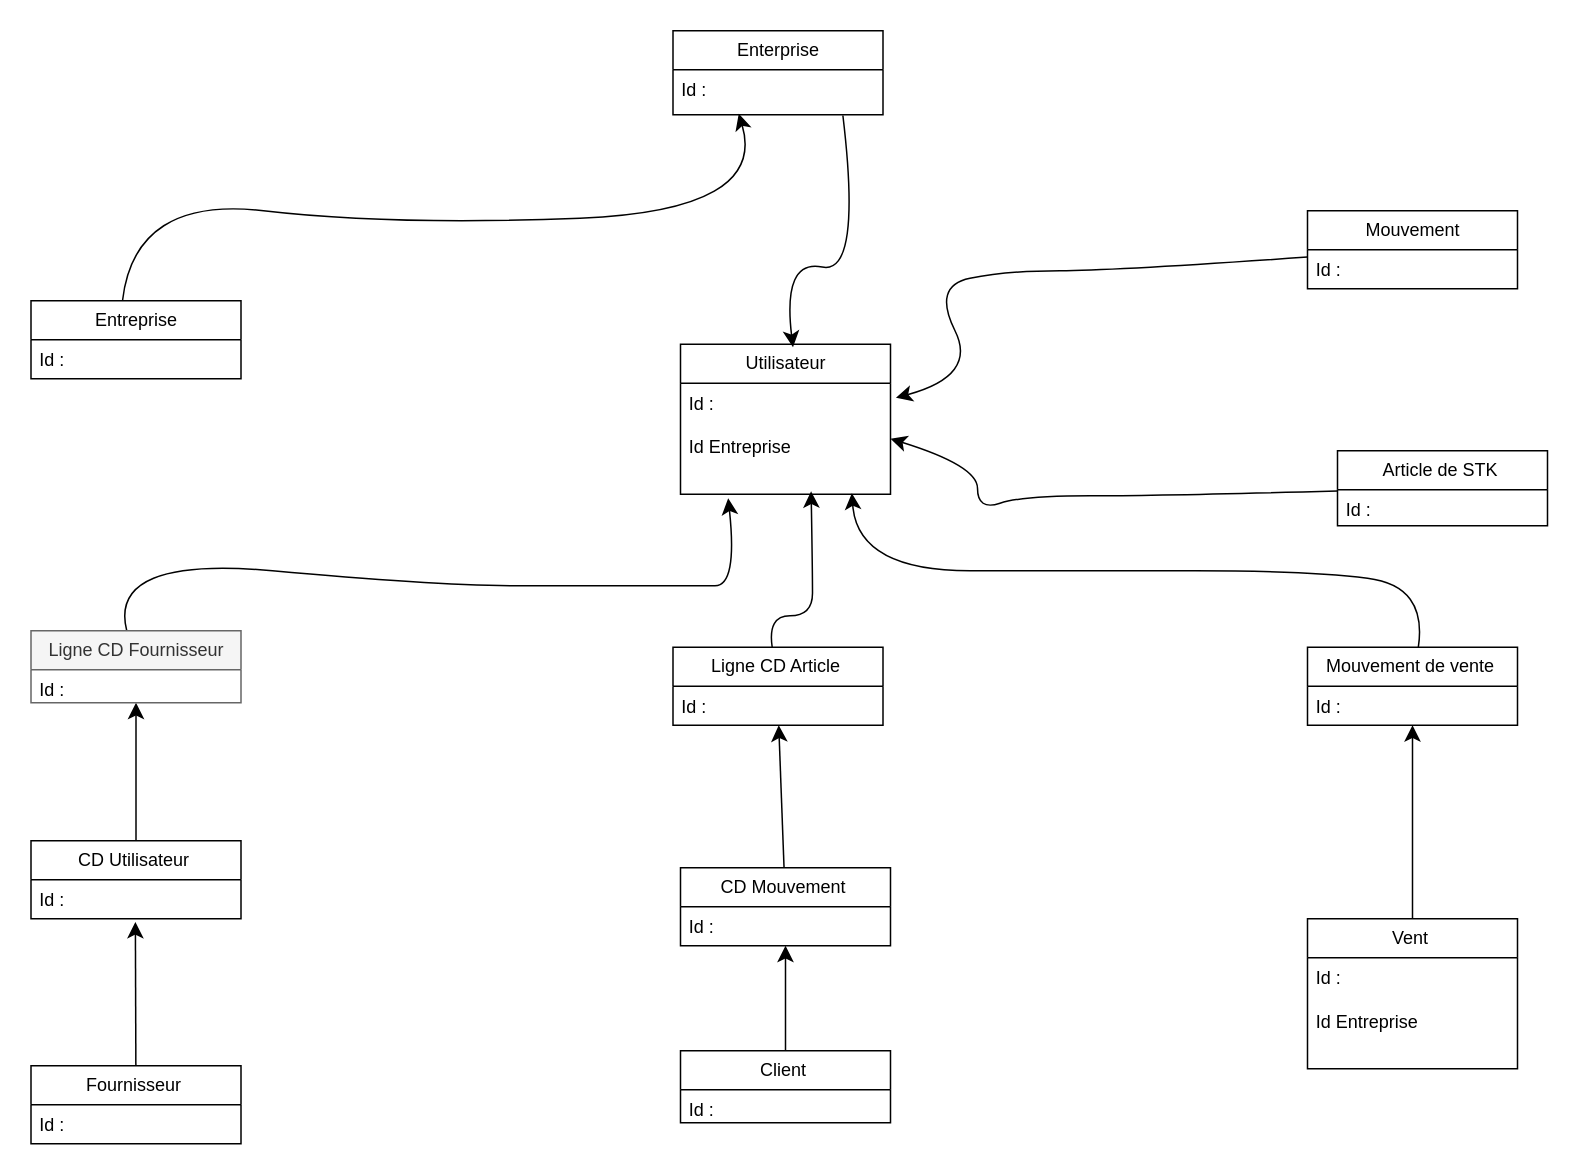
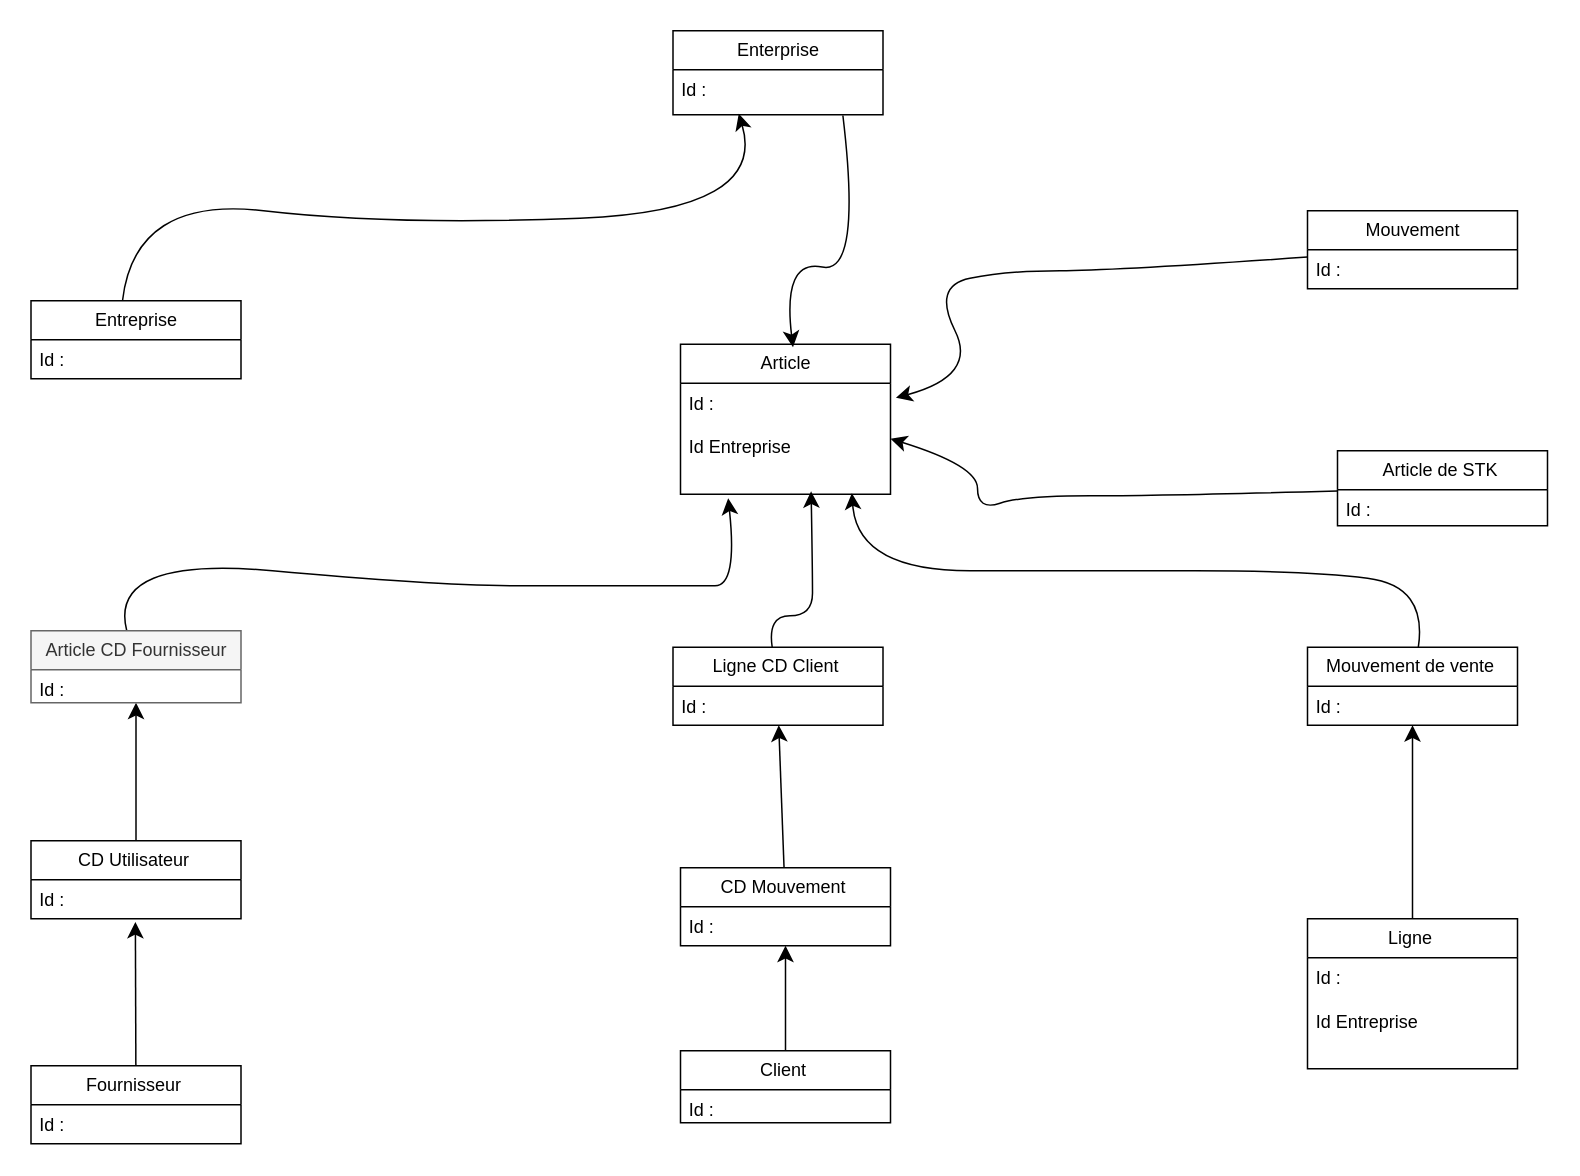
node "Utilisateur": label "Utilisateur" -> "Article"
node "Ligne CD Fournisseur": label "Ligne CD Fournisseur" -> "Article CD Fournisseur"
node "Ligne CD Article": label "Ligne CD Article" -> "Ligne CD Client"
node "Vent": label "Vent" -> "Ligne"
